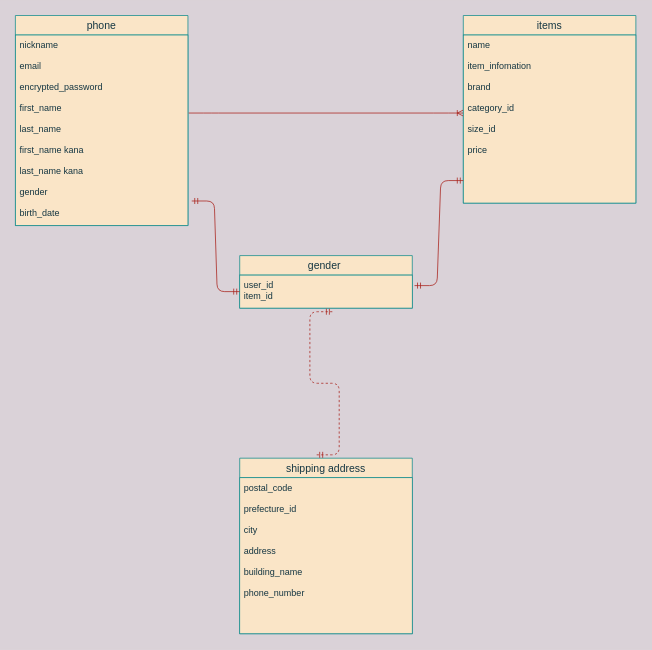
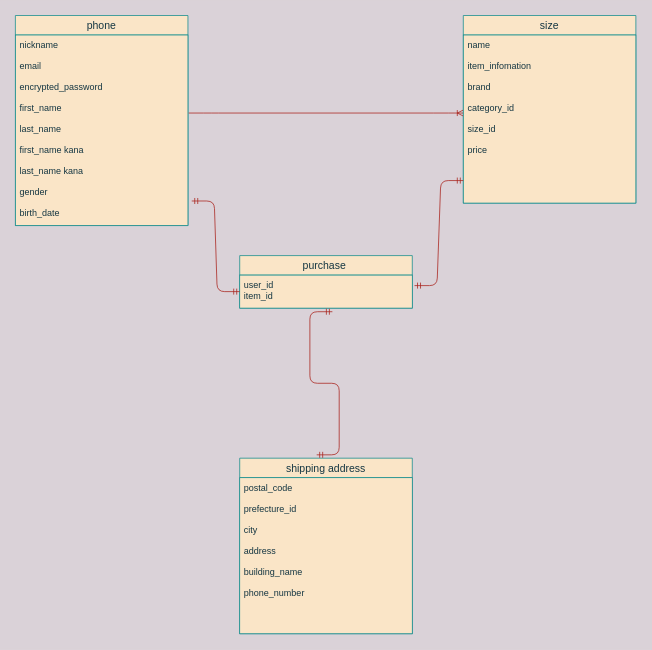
node "items": label "items" -> "size"
node "gender": label "gender" -> "purchase"
edge "user_id item_id" -- "shipping address": style dashed -> solid
